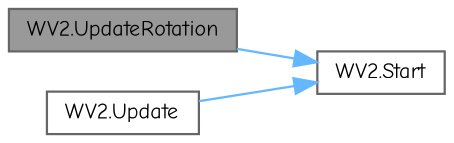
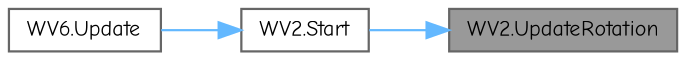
edge "WV2.UpdateRotation" -> "WV2.Start": reversed
node "WV2.Update": label "WV2.Update" -> "WV6.Update"
